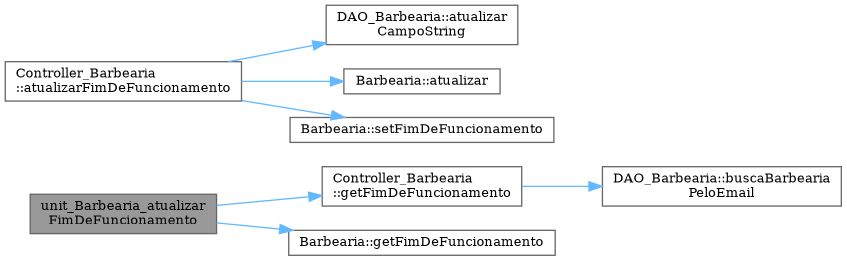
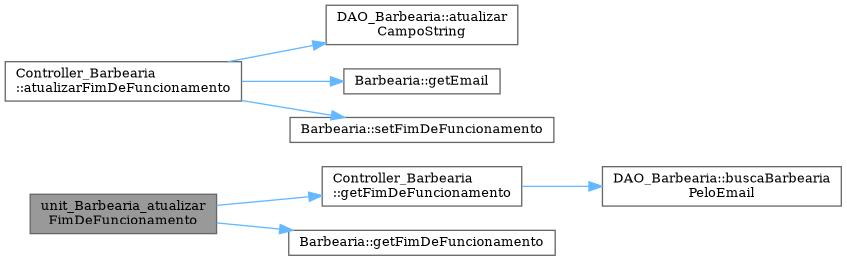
node "Barbearia::atualizar": label "Barbearia::atualizar" -> "Barbearia::getEmail"
